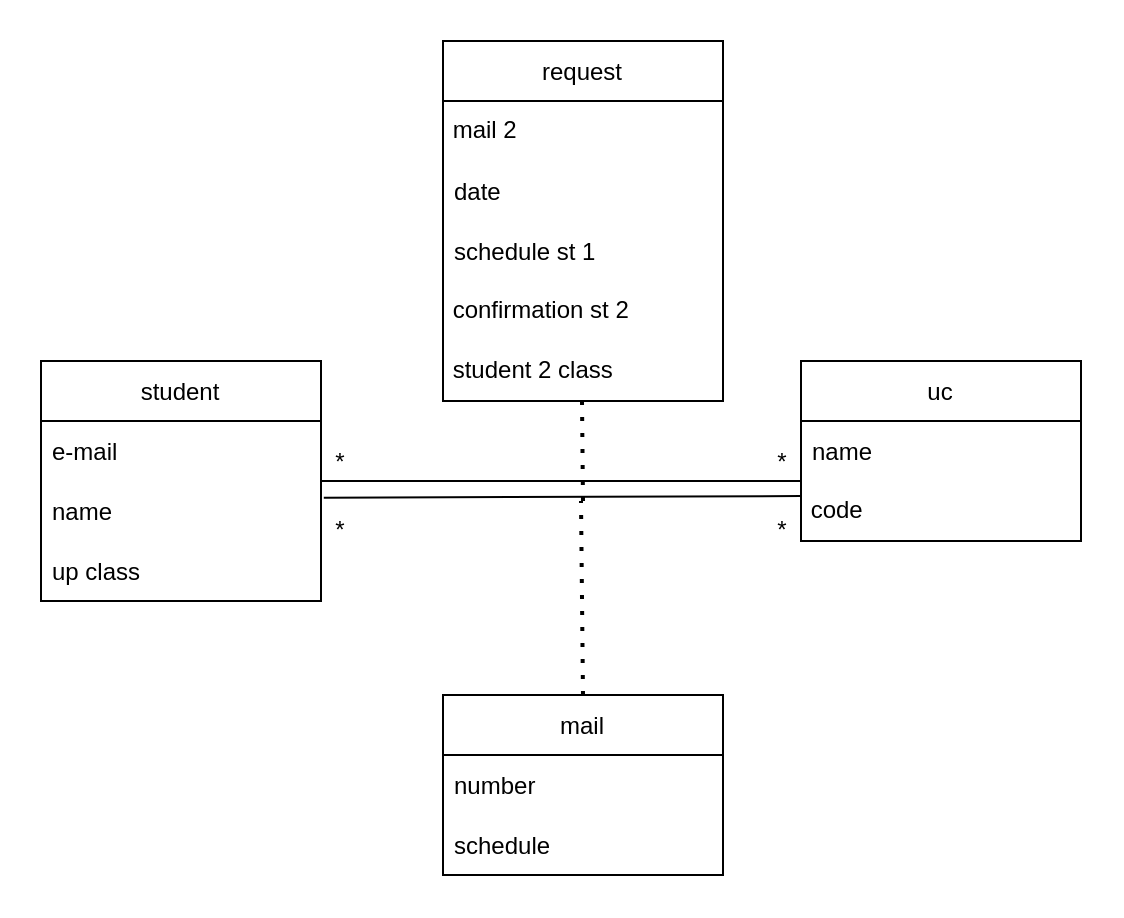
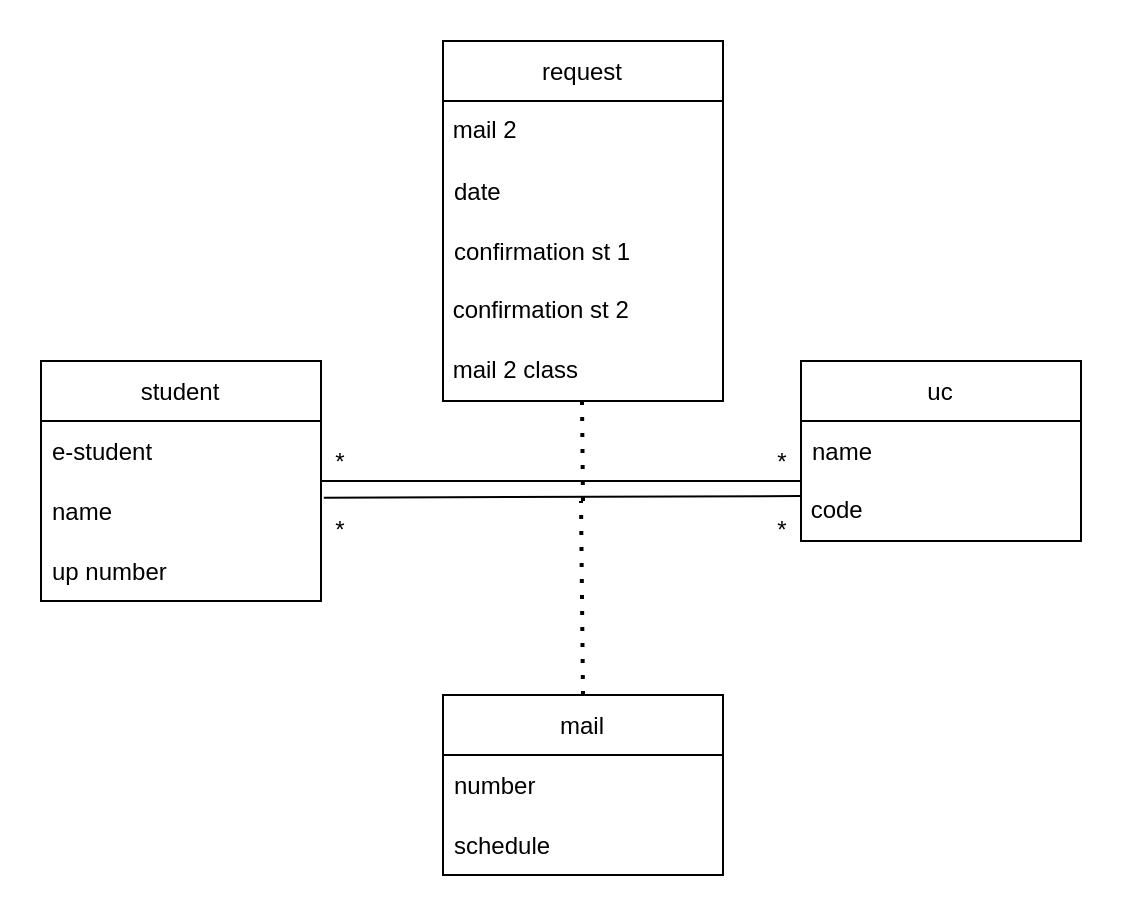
node "schedule st 1": label "schedule st 1" -> "confirmation st 1"
node "student 2 class": label "student 2 class" -> "mail 2 class"
node "e-mail": label "e-mail" -> "e-student"
node "up class": label "up class" -> "up number"
